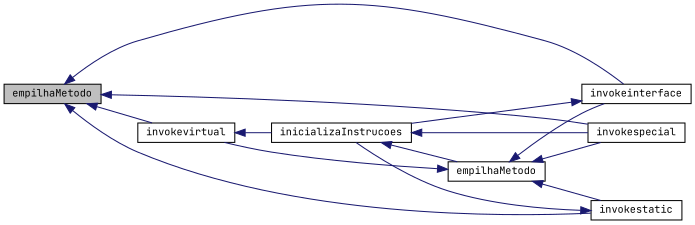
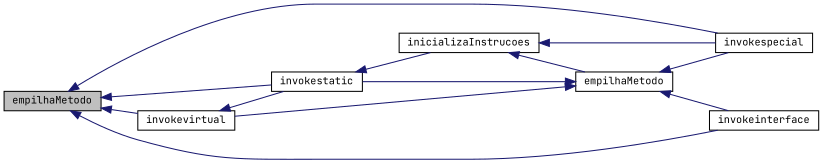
edge "inicializaInstrucoes" -> "invokeinterface": removed
edge "inicializaInstrucoes" -> "invokevirtual": now "invokestatic" -> "invokevirtual"
